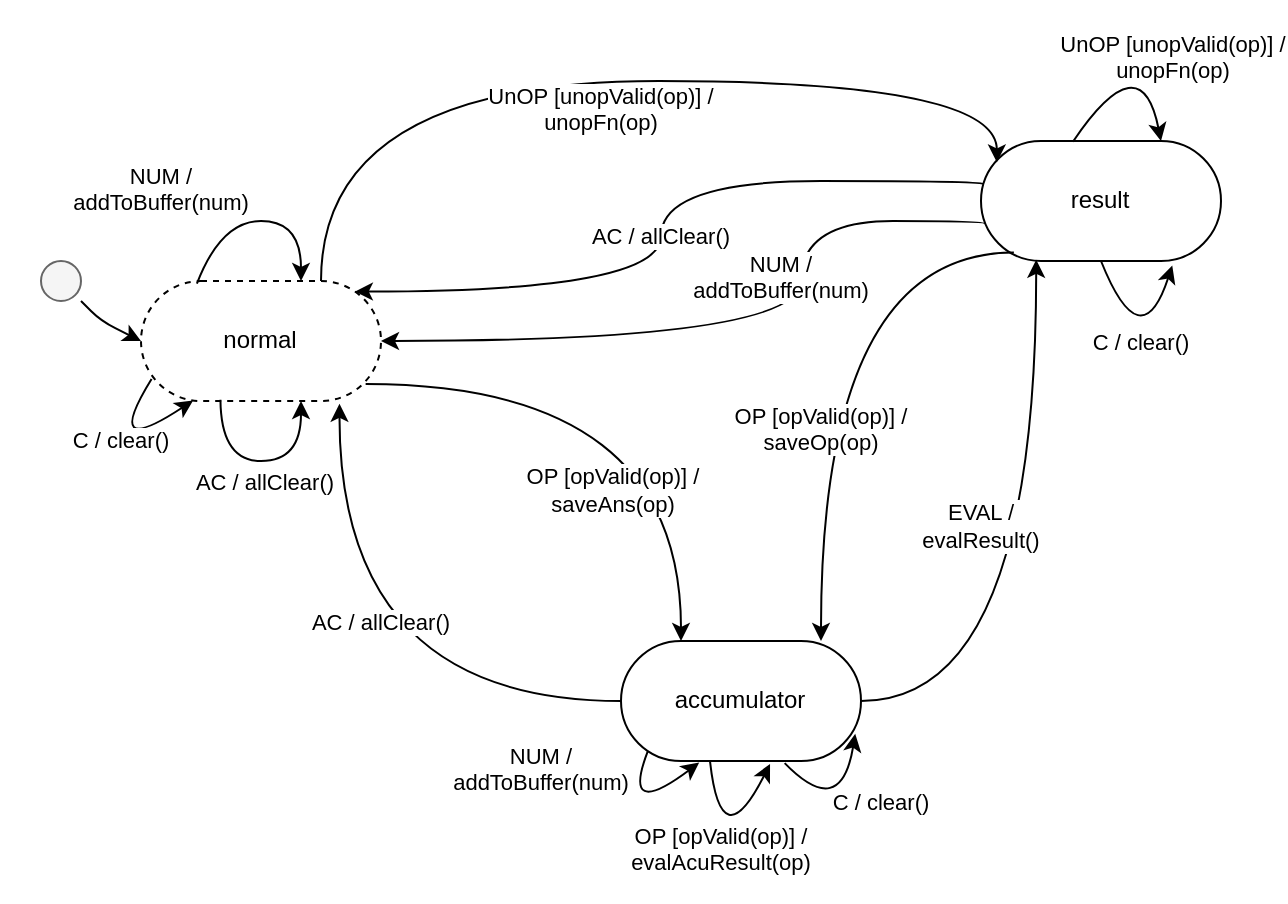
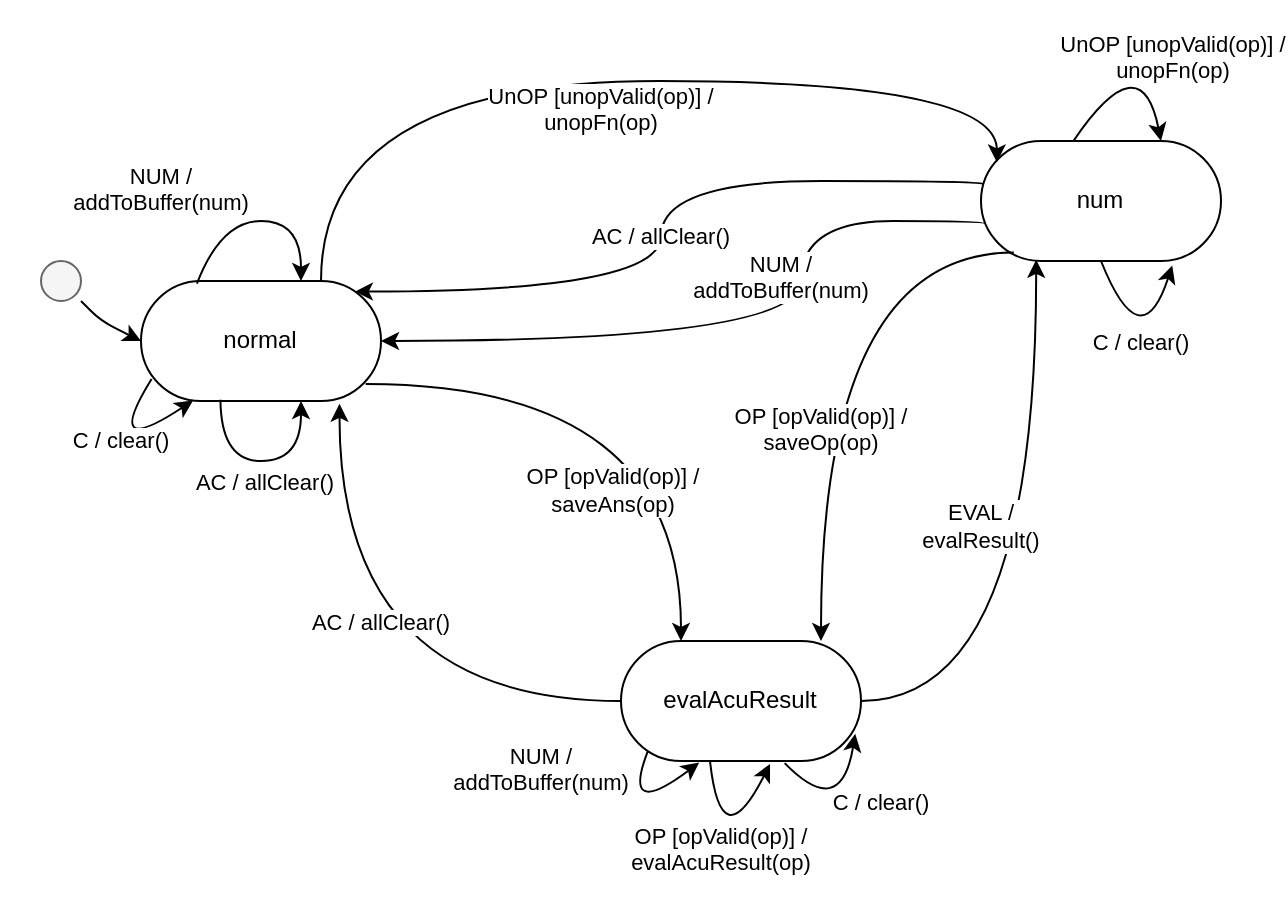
node "result": label "result" -> "num"
node "normal": style dashed -> solid
node "accumulator": label "accumulator" -> "evalAcuResult"
